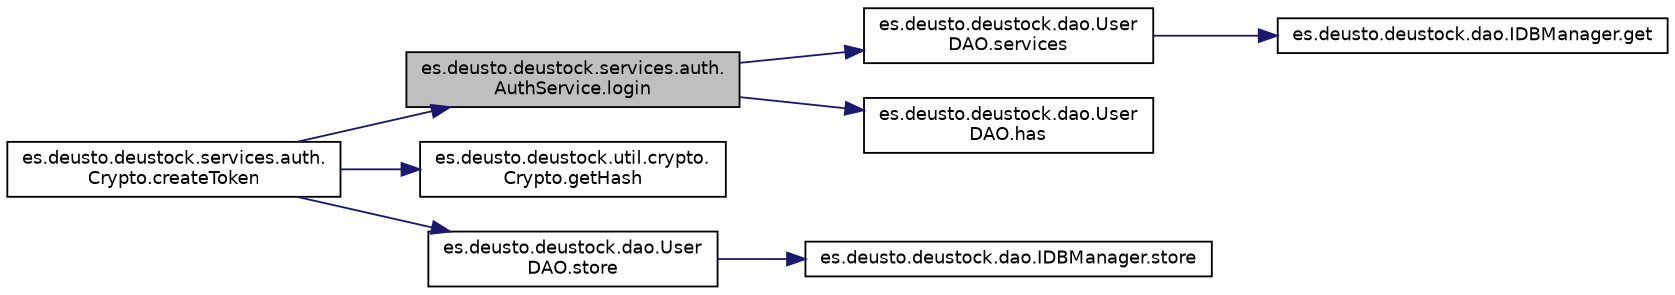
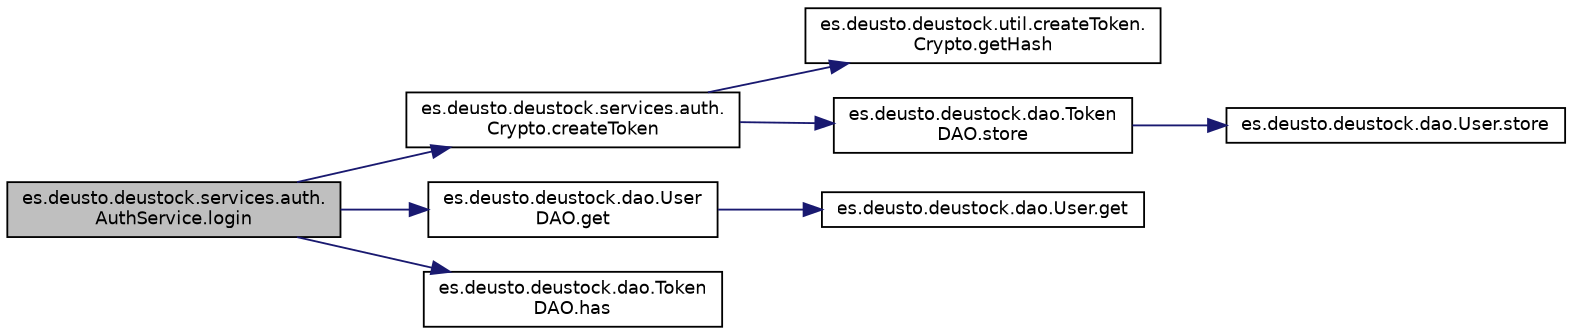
node "es.deusto.deustock.dao.User DAO.services": label "es.deusto.deustock.dao.User DAO.services" -> "es.deusto.deustock.dao.User DAO.get"
node "es.deusto.deustock.dao.IDBManager.get": label "es.deusto.deustock.dao.IDBManager.get" -> "es.deusto.deustock.dao.User.get"
node "es.deusto.deustock.dao.User DAO.has": label "es.deusto.deustock.dao.User DAO.has" -> "es.deusto.deustock.dao.Token DAO.has"
edge "es.deusto.deustock.services.auth. Crypto.createToken" -> "es.deusto.deustock.services.auth. AuthService.login": reversed
node "es.deusto.deustock.util.crypto. Crypto.getHash": label "es.deusto.deustock.util.crypto. Crypto.getHash" -> "es.deusto.deustock.util.createToken. Crypto.getHash"
node "es.deusto.deustock.dao.User DAO.store": label "es.deusto.deustock.dao.User DAO.store" -> "es.deusto.deustock.dao.Token DAO.store"
node "es.deusto.deustock.dao.IDBManager.store": label "es.deusto.deustock.dao.IDBManager.store" -> "es.deusto.deustock.dao.User.store"
